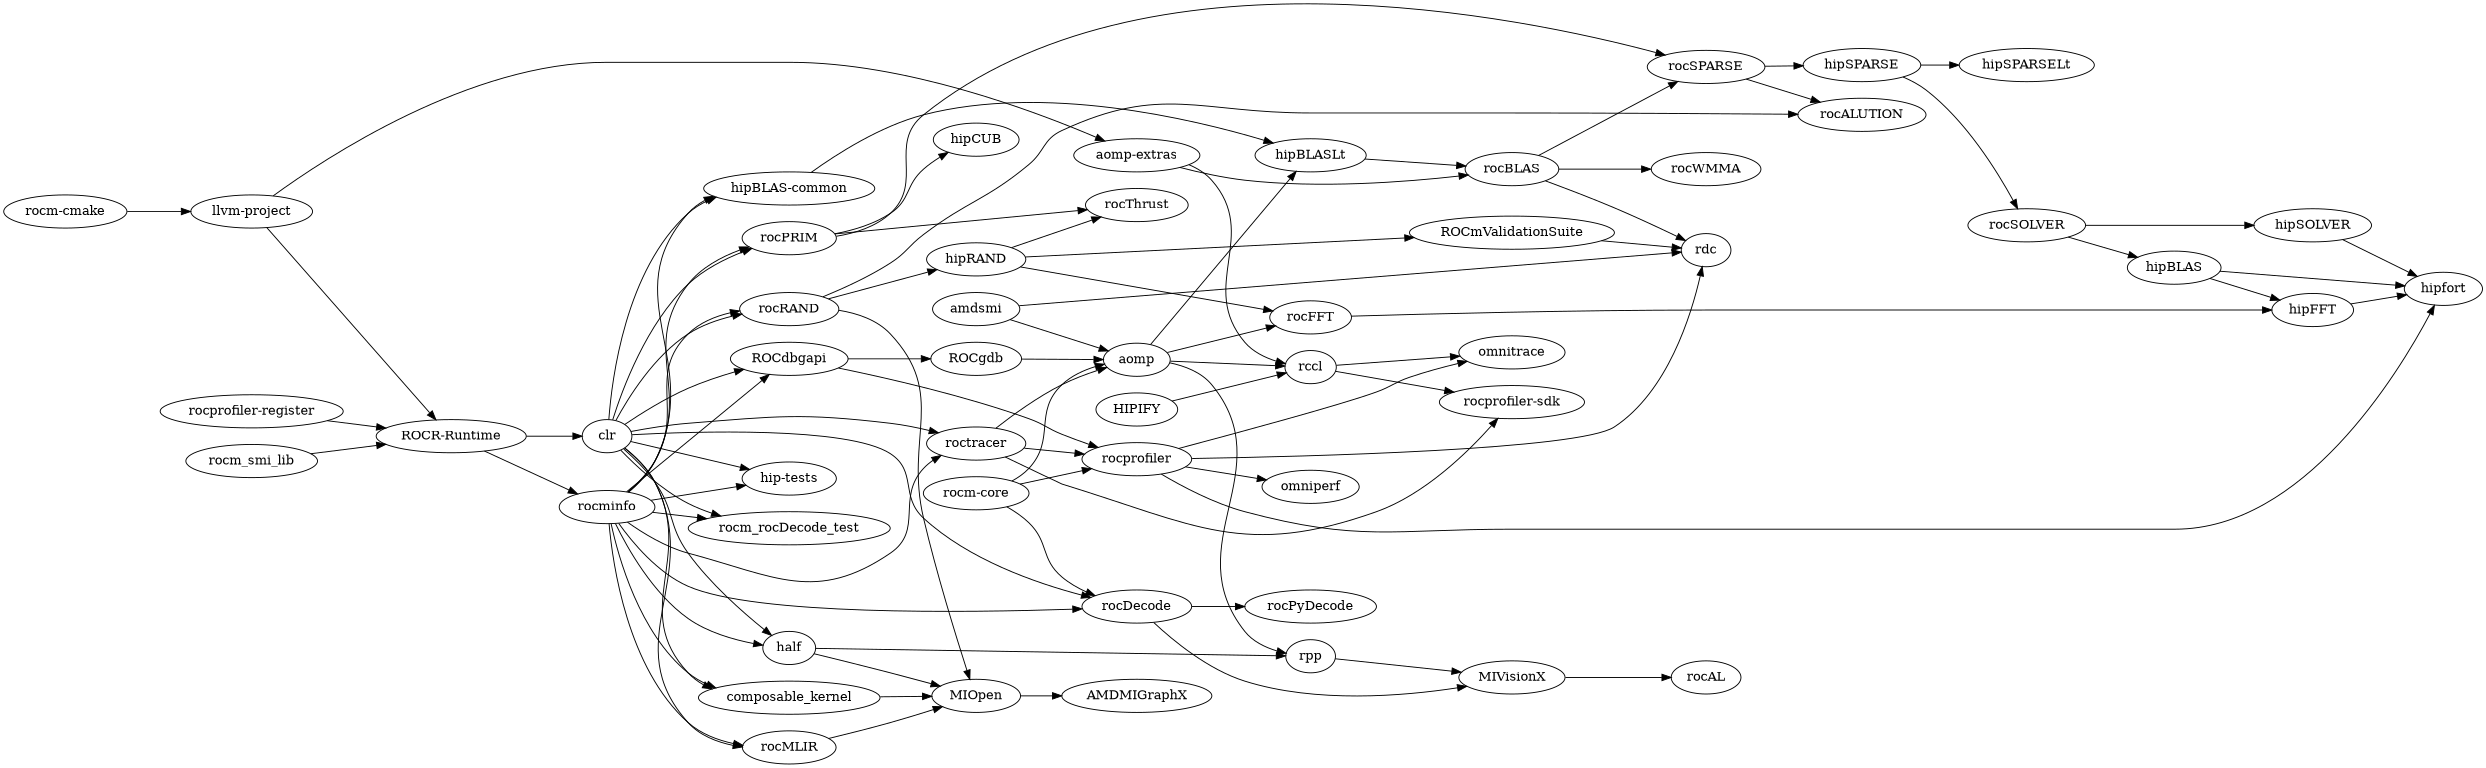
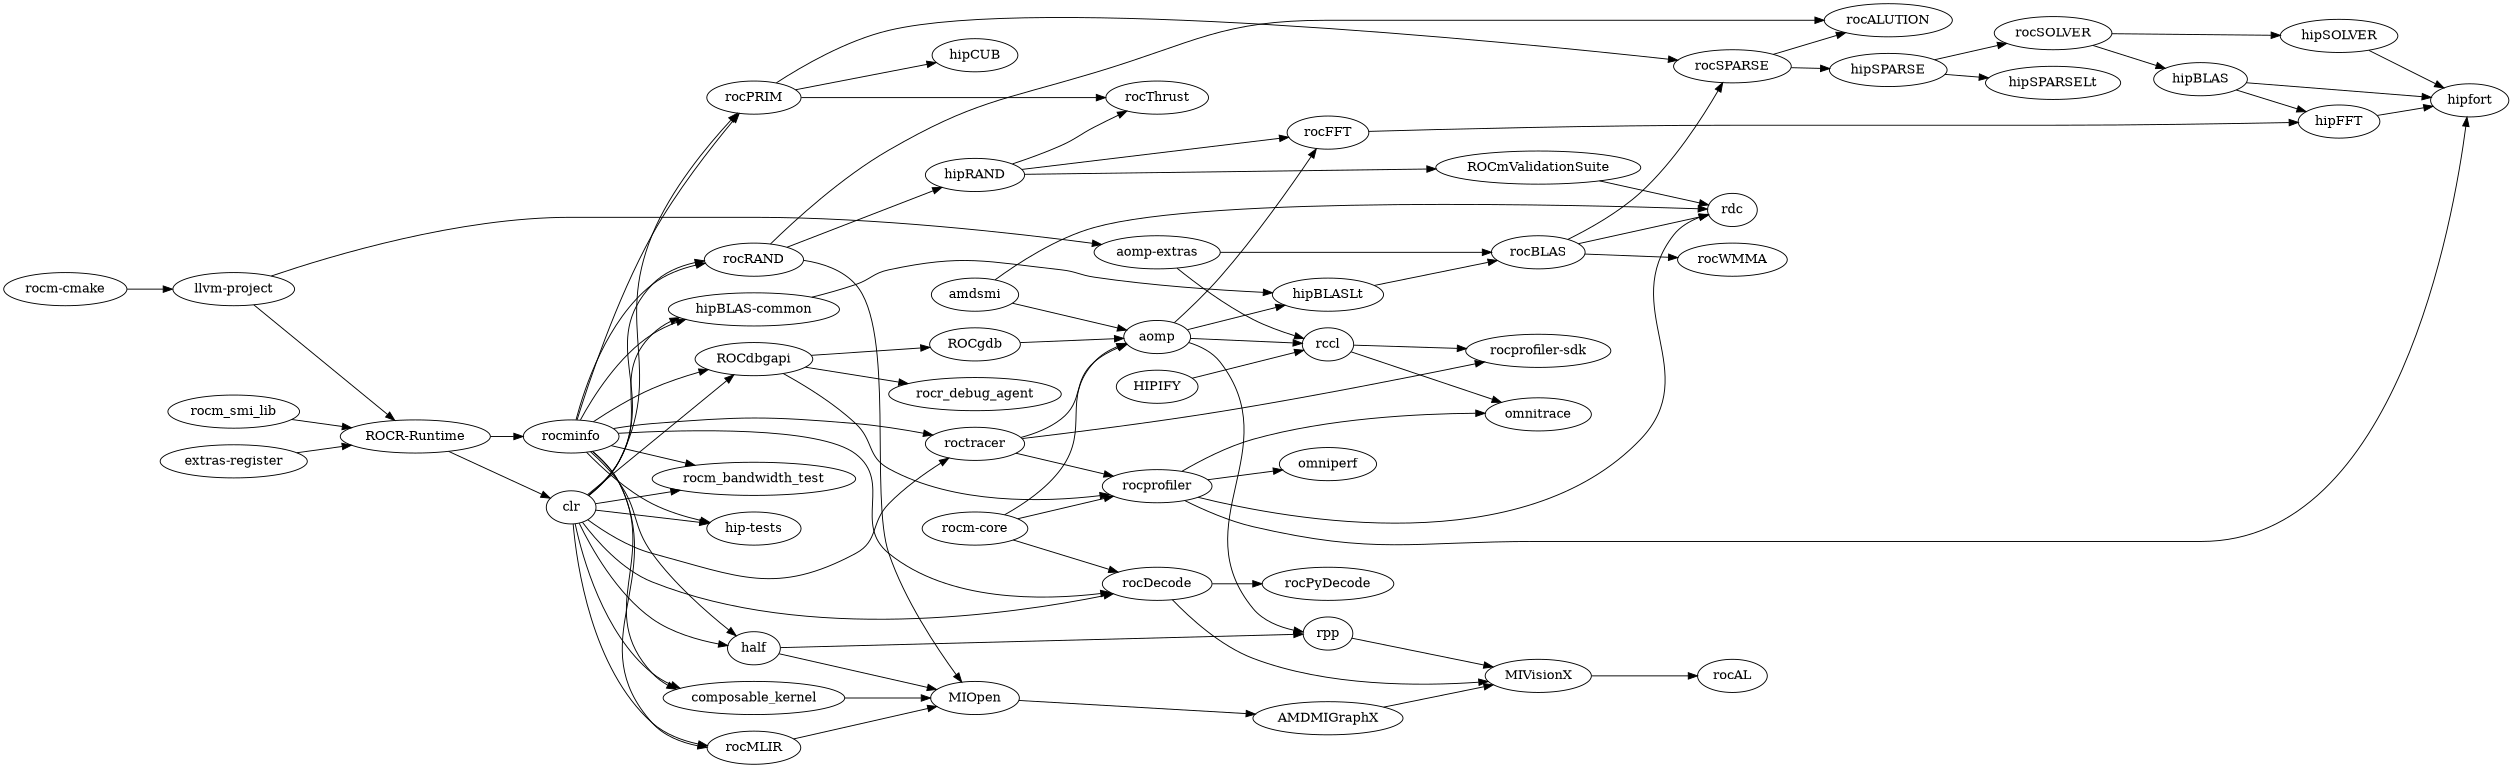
node "rocr_debug_agent": added
node "rocprofiler-register": label "rocprofiler-register" -> "extras-register"
node "rocm_rocDecode_test": label "rocm_rocDecode_test" -> "rocm_bandwidth_test"
edge "AMDMIGraphX" -> "MIVisionX": added
